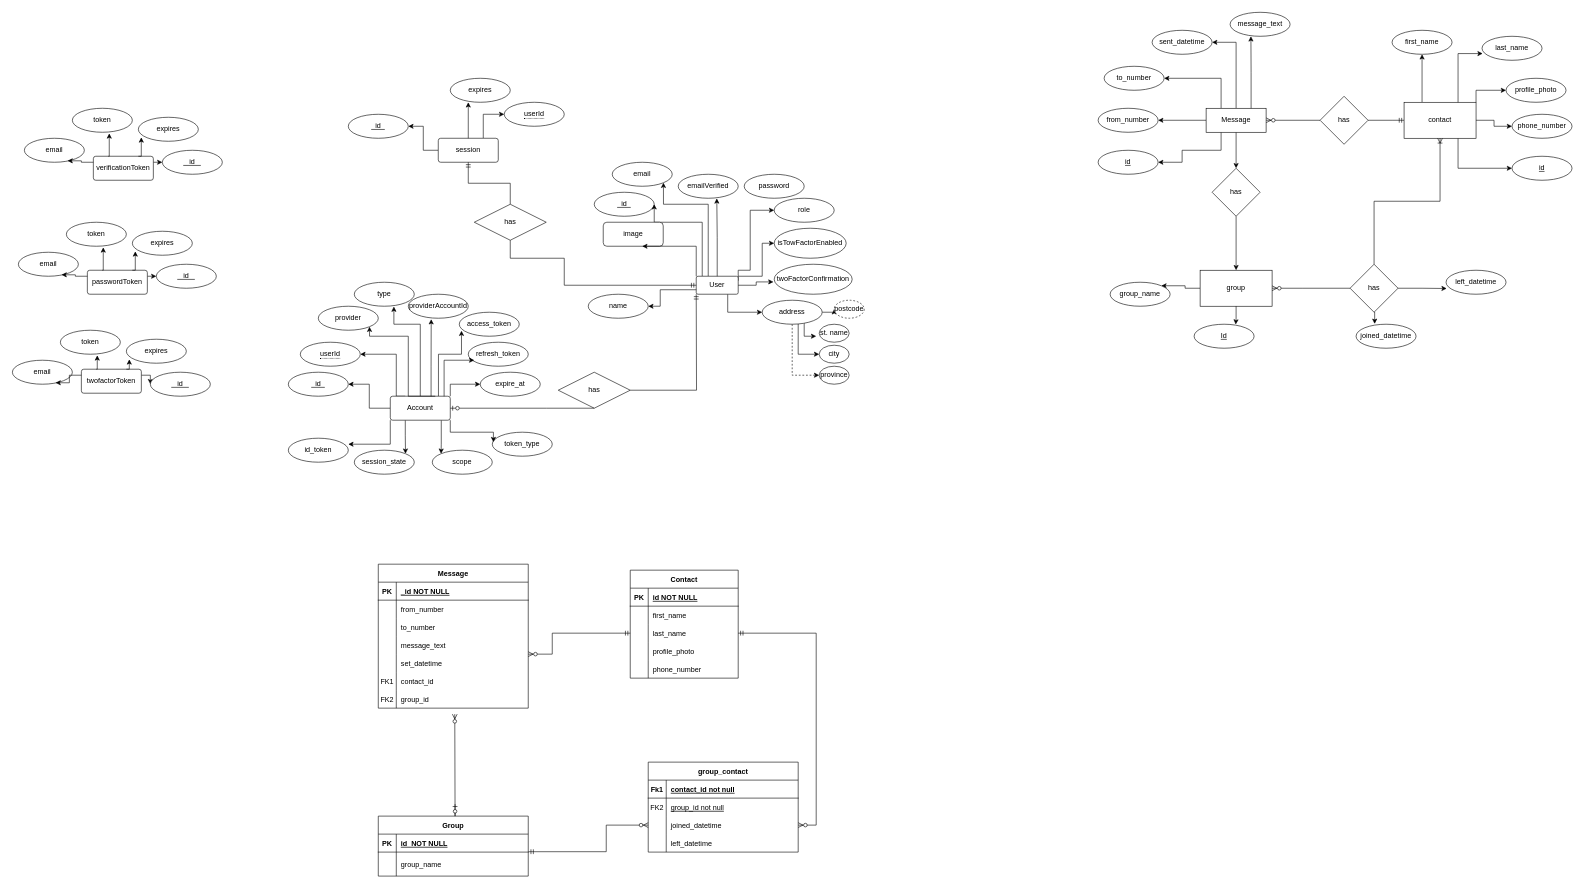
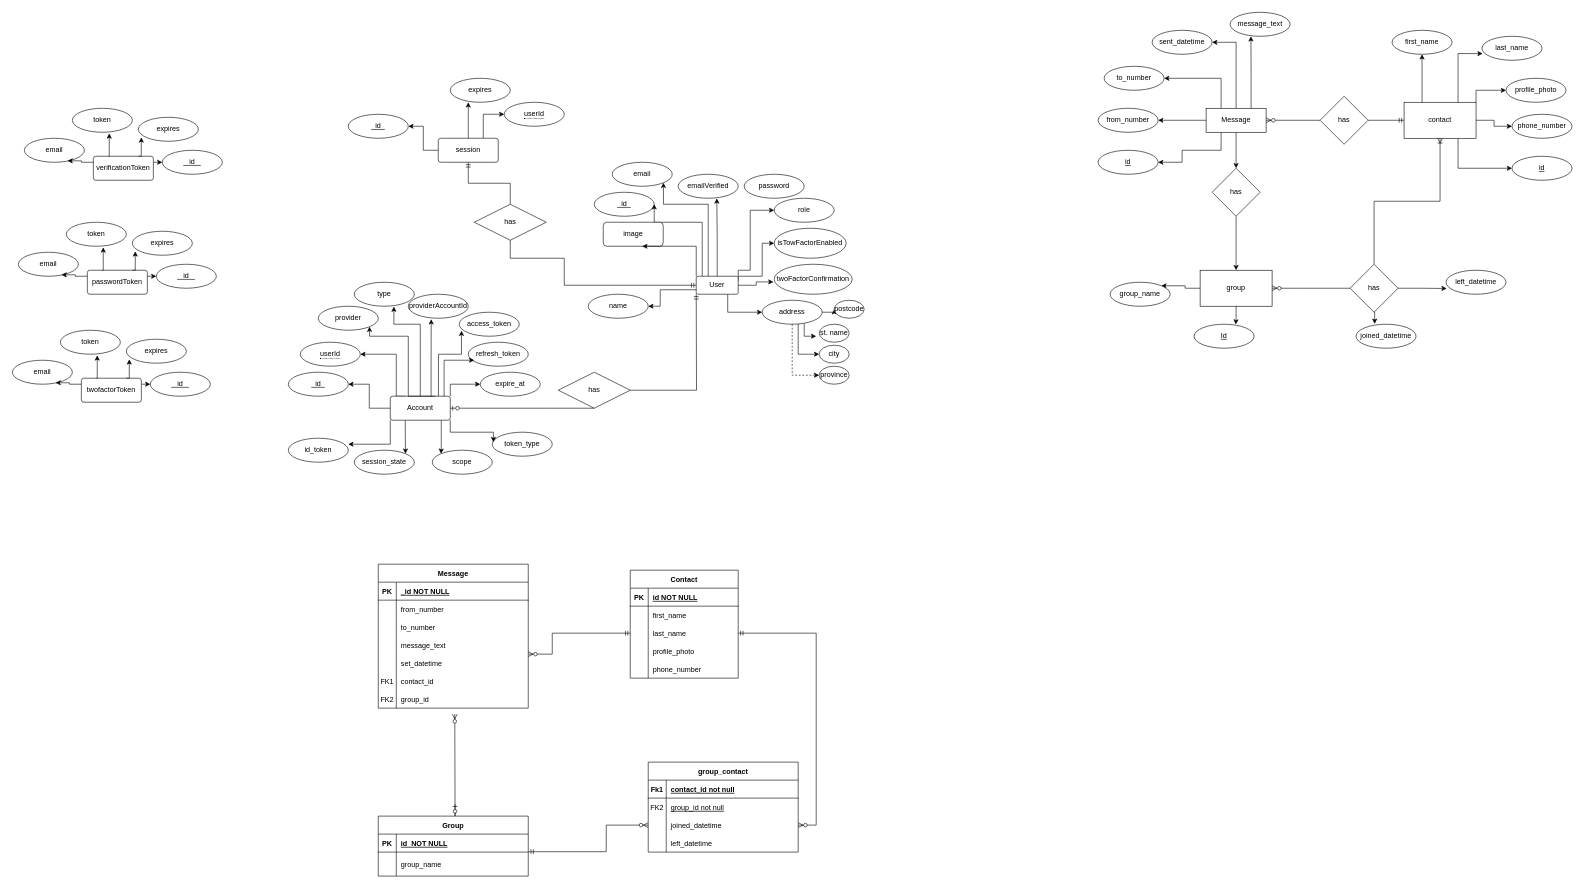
node "postcode": style dashed -> solid
node "twofactorToken": moved (111, 381) -> (111, 390)
